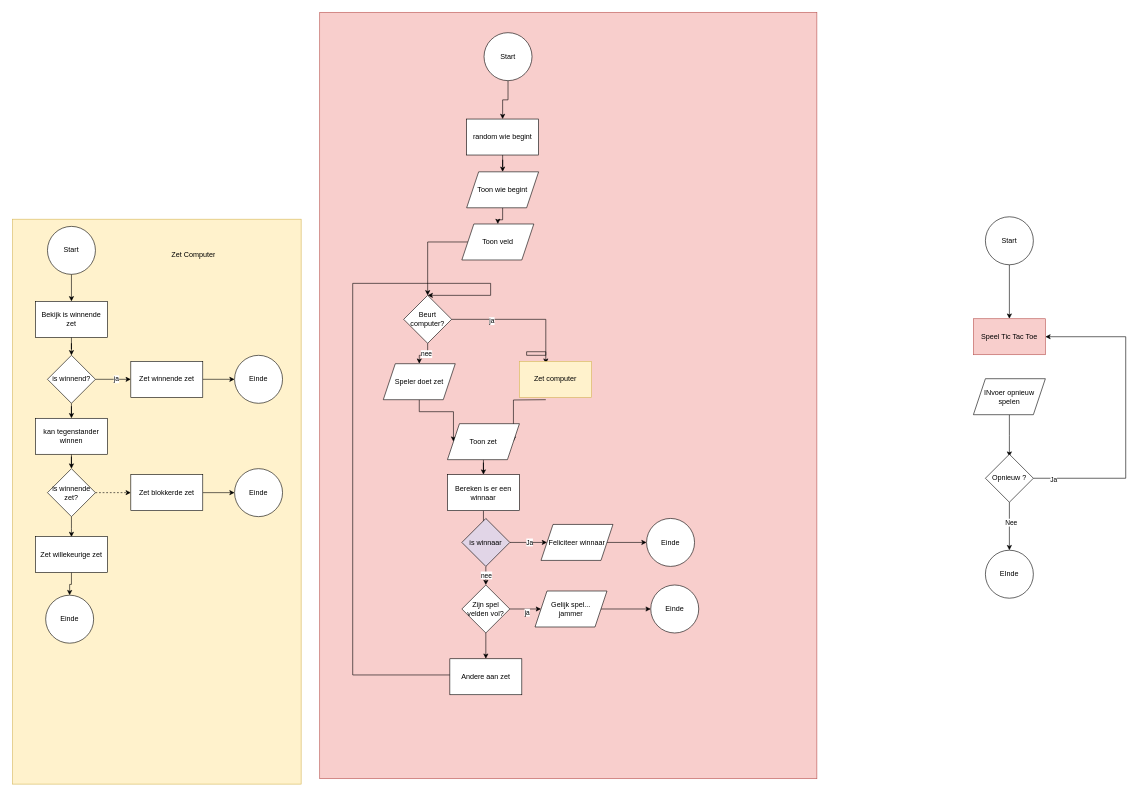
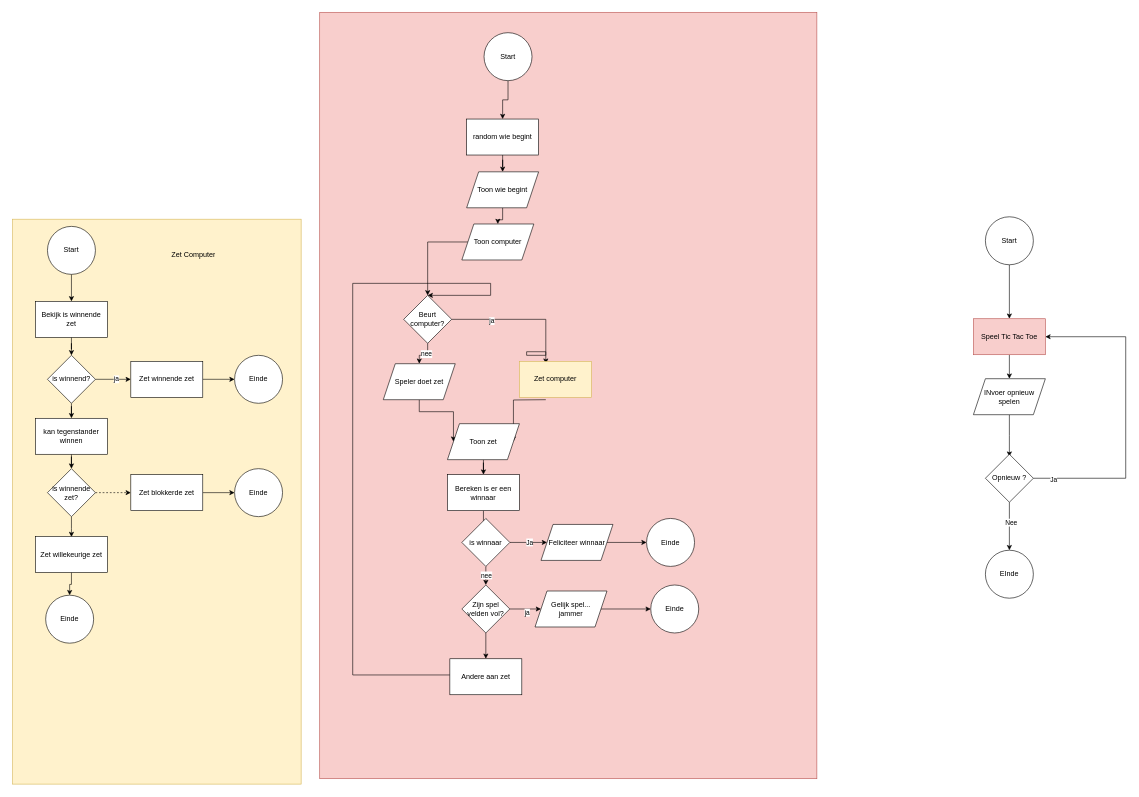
node "Toon veld": label "Toon veld" -> "Toon computer"
edge "Speel Tic Tac Toe" -> "INvoer opnieuw spelen": added
node "is winnaar": fillcolor #e1d5e7 -> #ffffff
